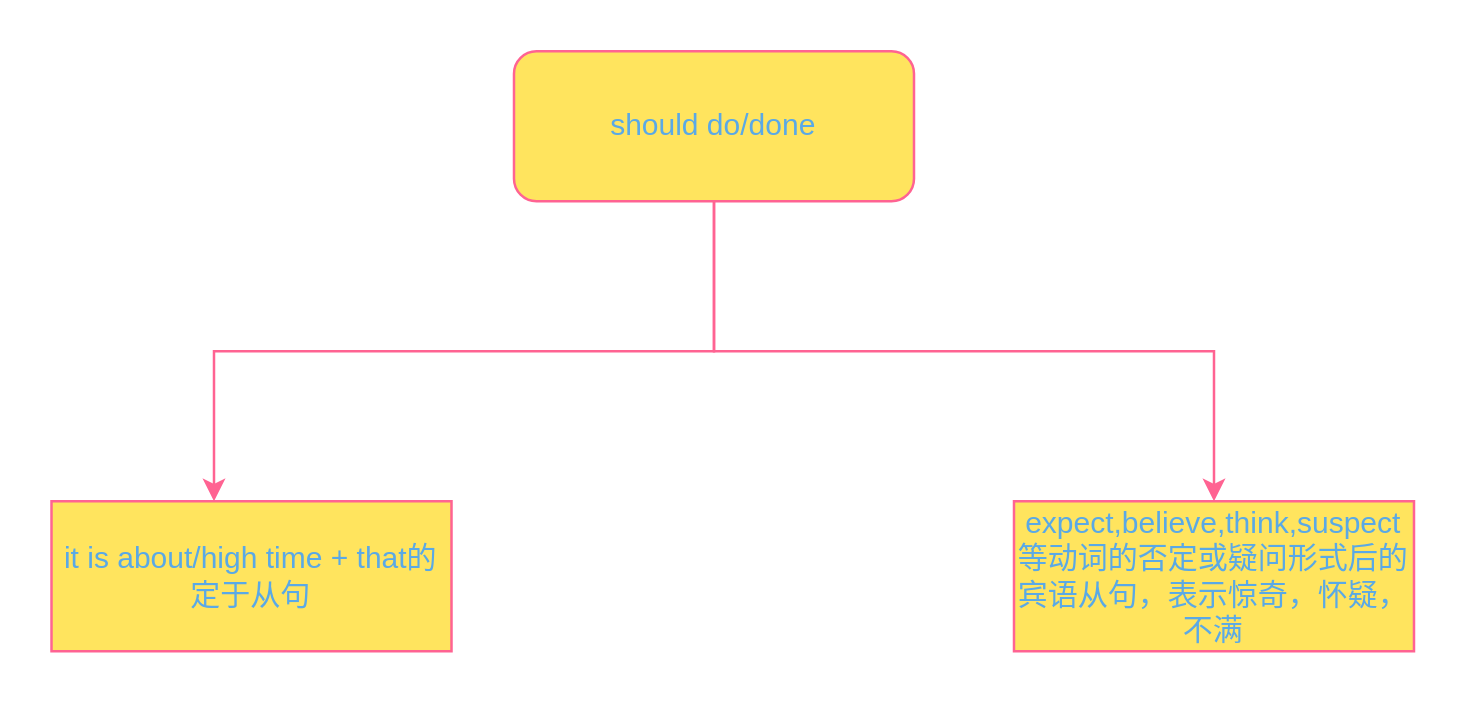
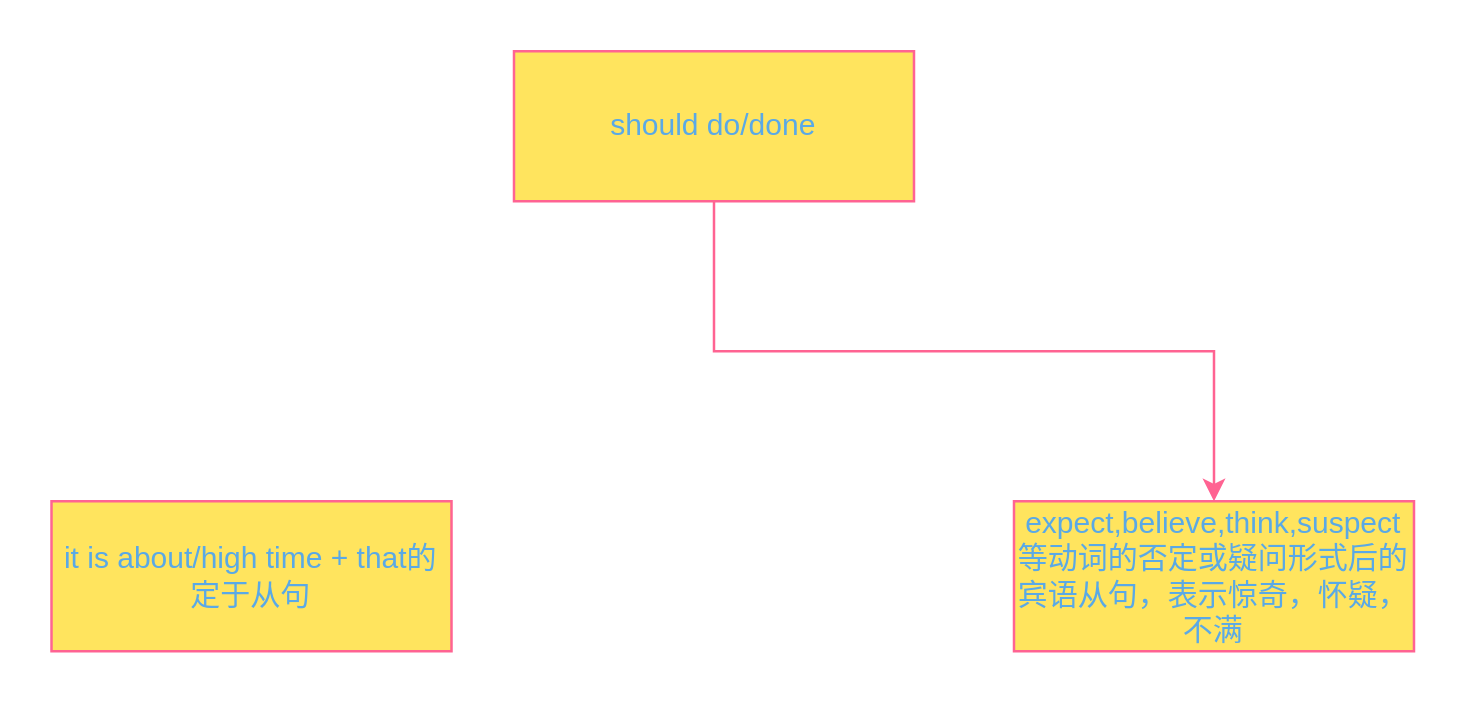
node "should do/done": shape rounded rectangle -> rectangle
edge "should do/done" -> "it is about/high time + that的定于从句": removed
